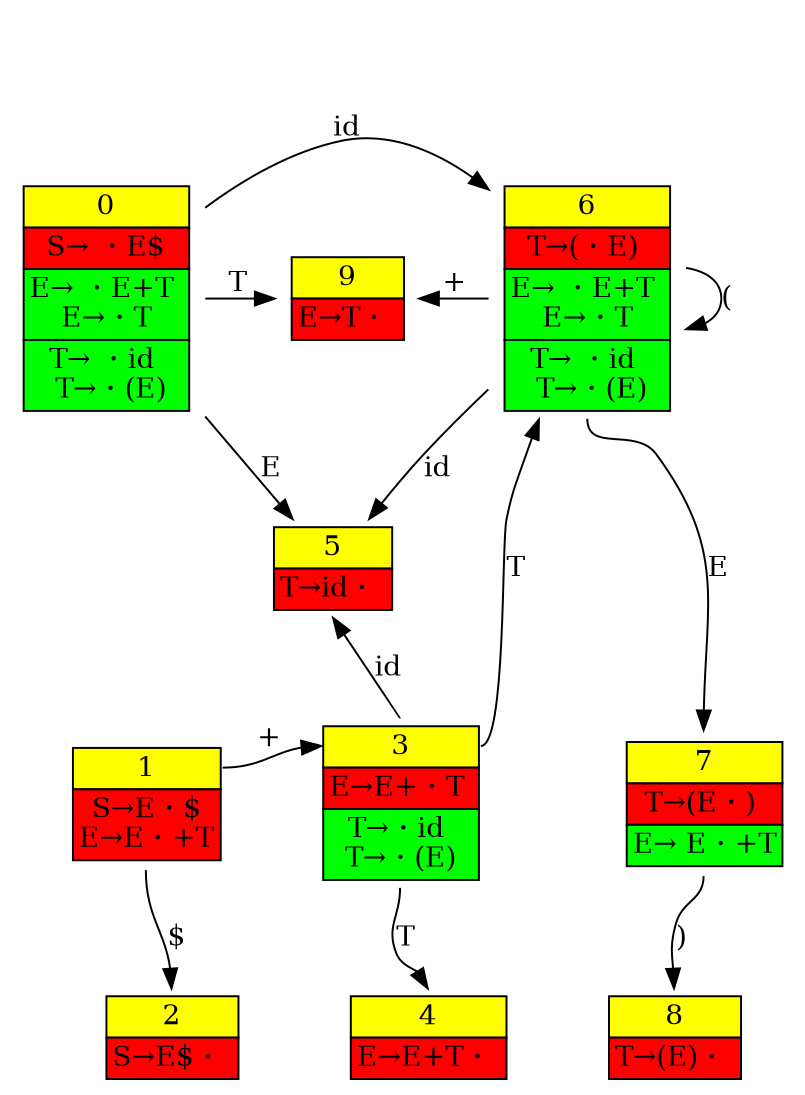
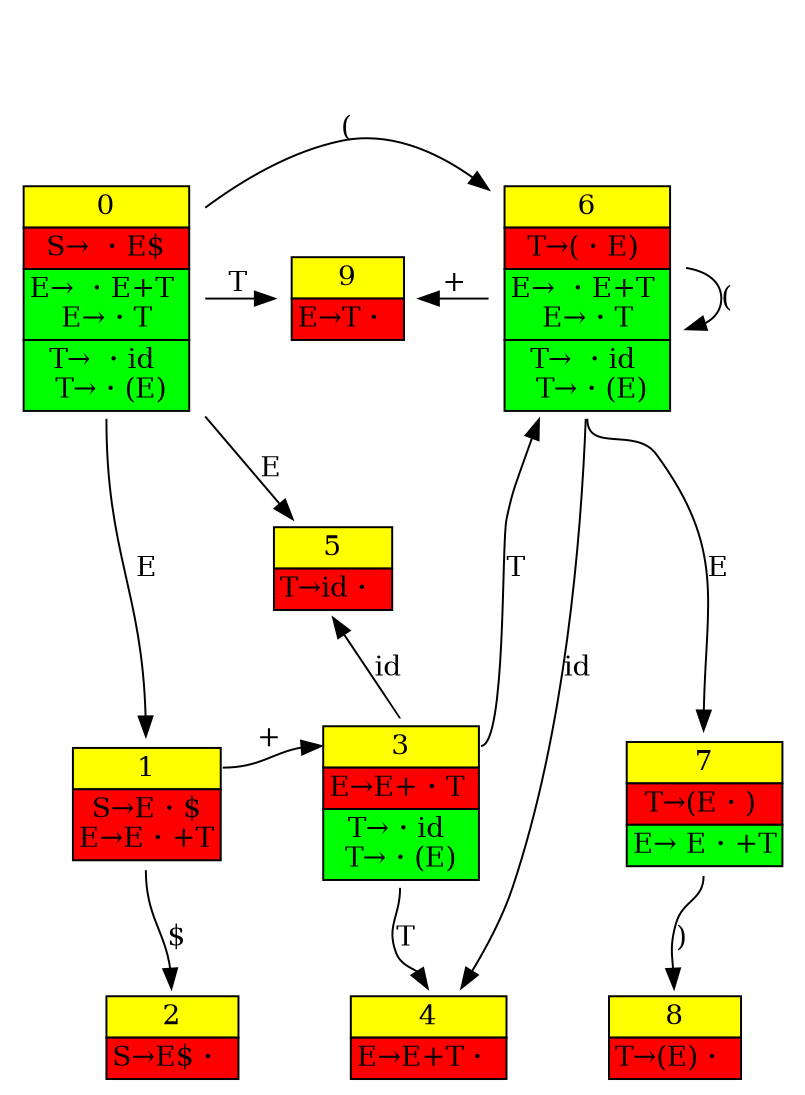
edge "0" -> "6": label "id" -> "("
edge "6" -> "5": now "6" -> "4"
edge "0" -> "1": added, label "E"
